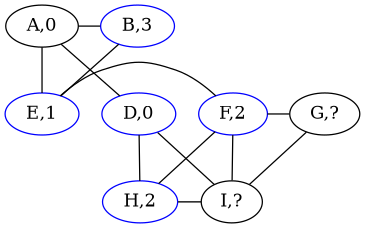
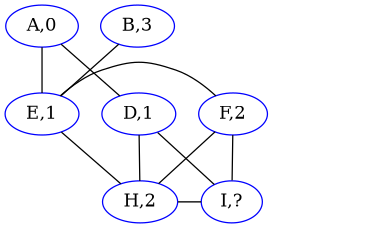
node "A,0": color black -> blue
edge "A,0" -- "B,3": removed
node "D,0": label "D,0" -> "D,1"
node "G,?": removed
edge "E,1" -- "H,2": added
node "I,?": color black -> blue
